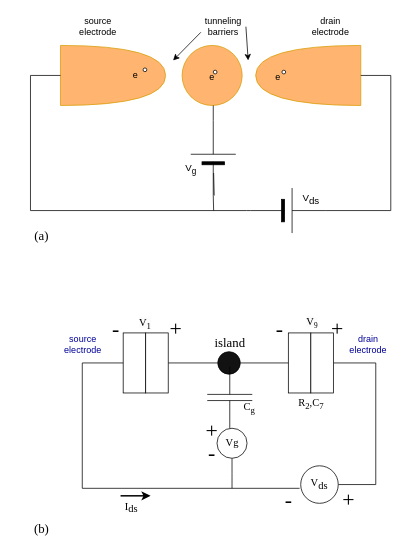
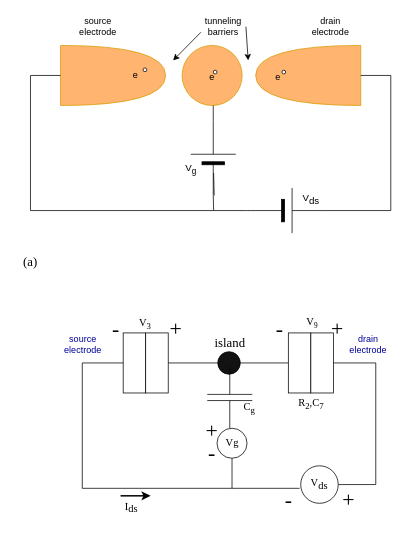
node "(a)": moved (42, 237) -> (30, 263)
node "V1": label "V1" -> "V3"
node "(b)": removed
